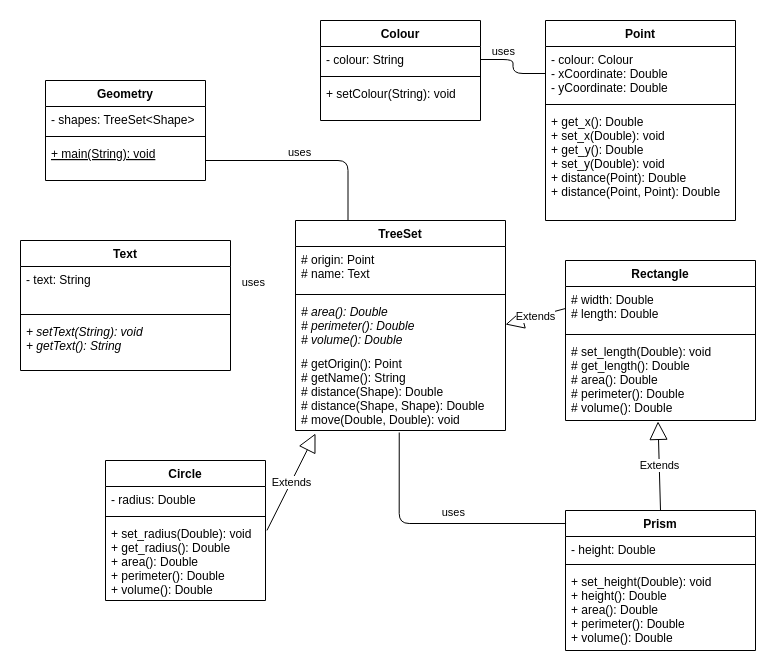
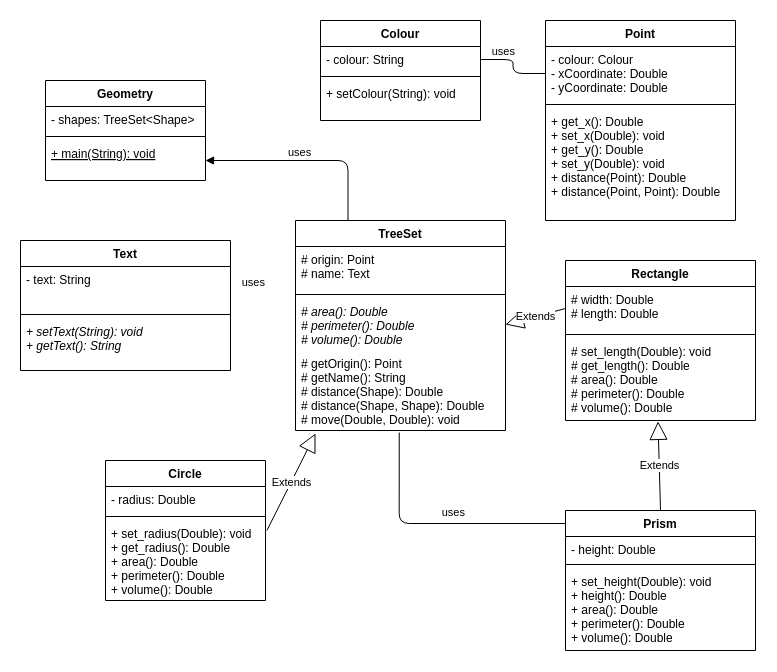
edge "+ main(String): void" -- "TreeSet": arrowhead none -> block
